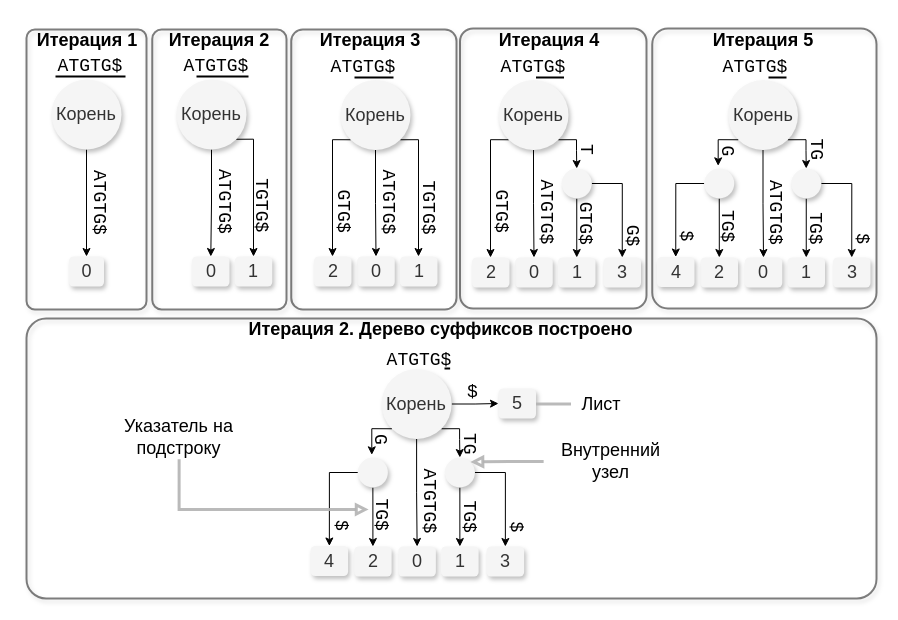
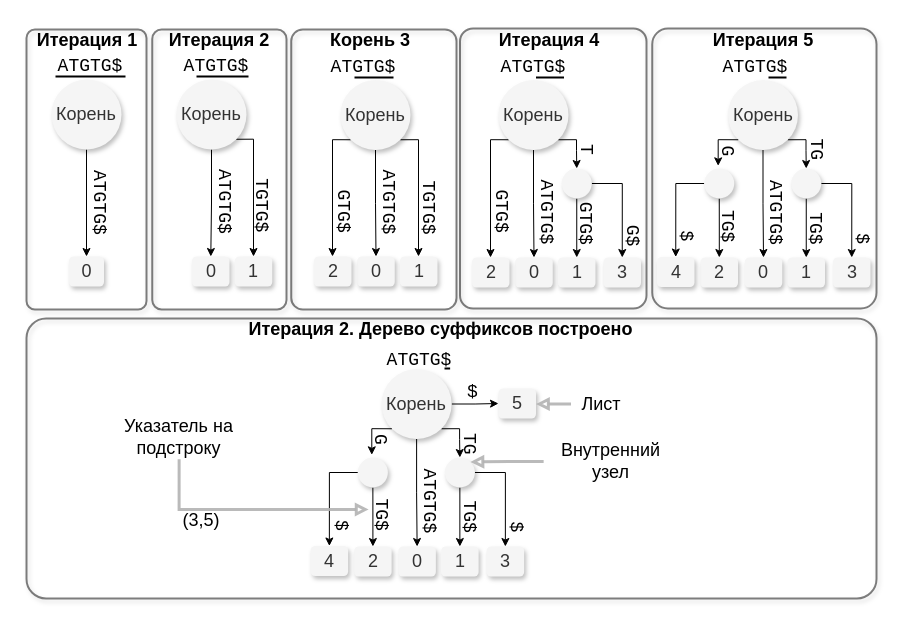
node "Итерация 3": label "Итерация 3" -> "Корень 3"
edge "5" -- "Лист": arrowhead none -> block
node "(3,5)": added
